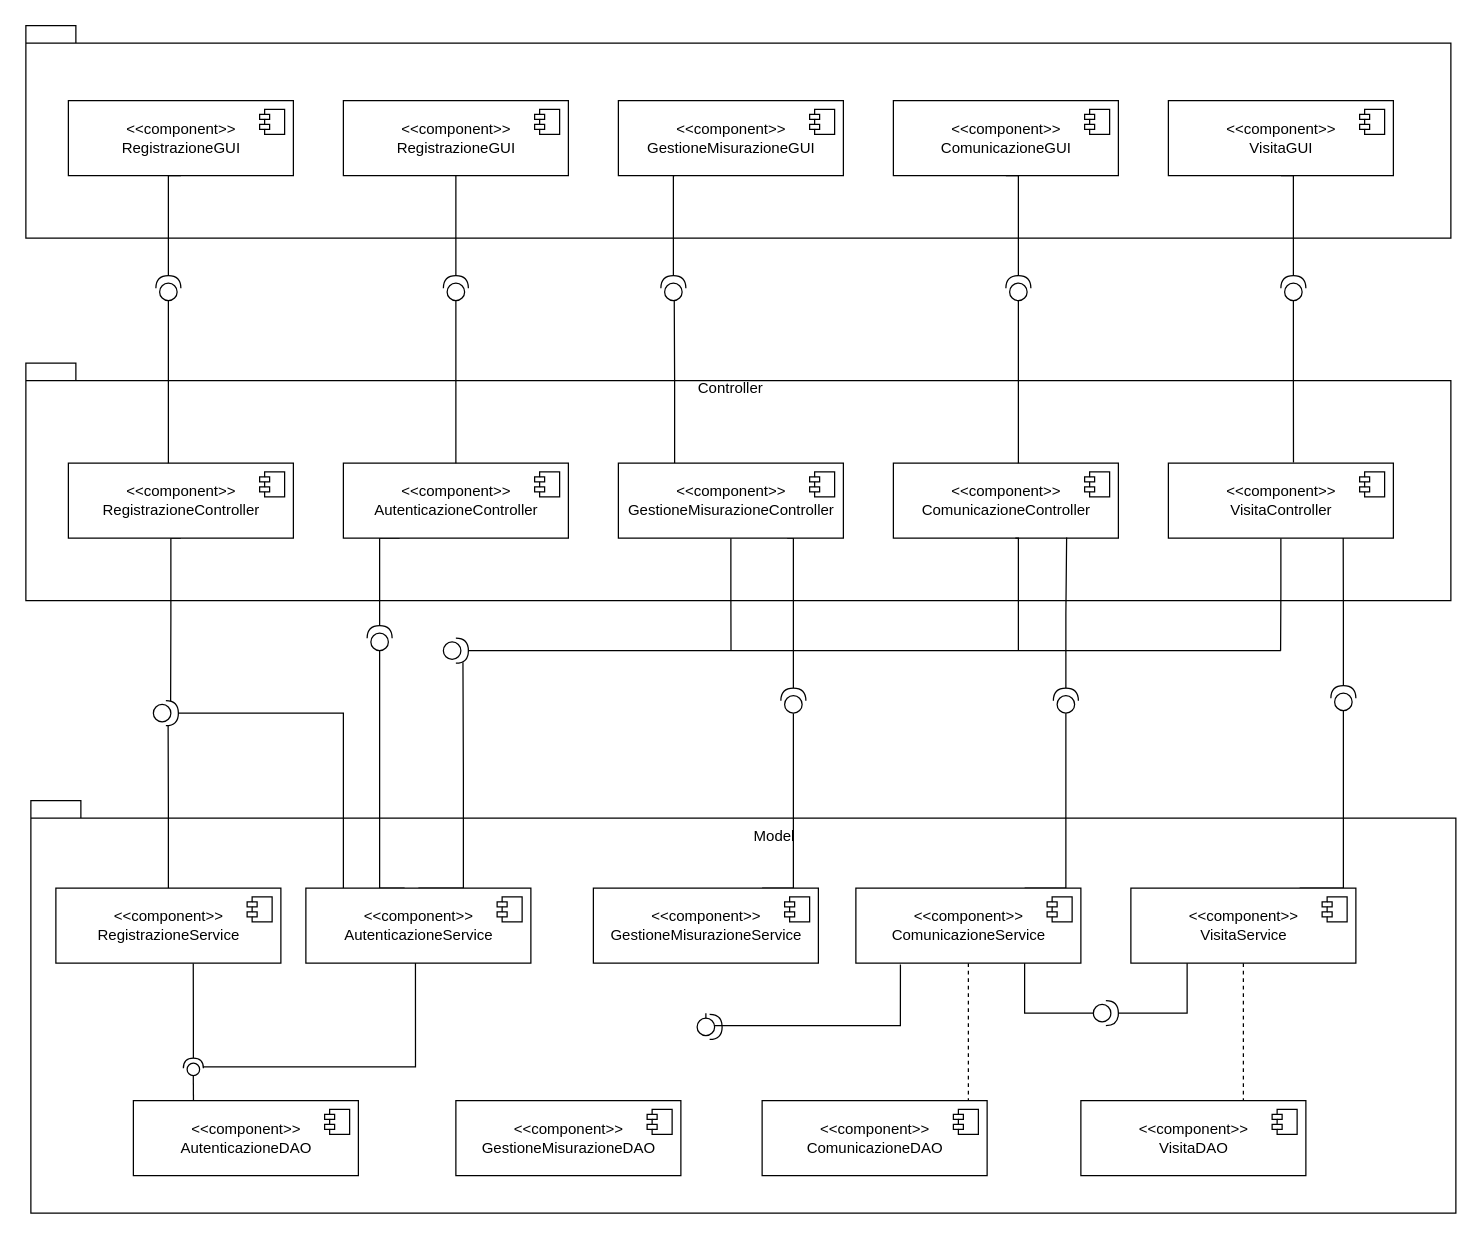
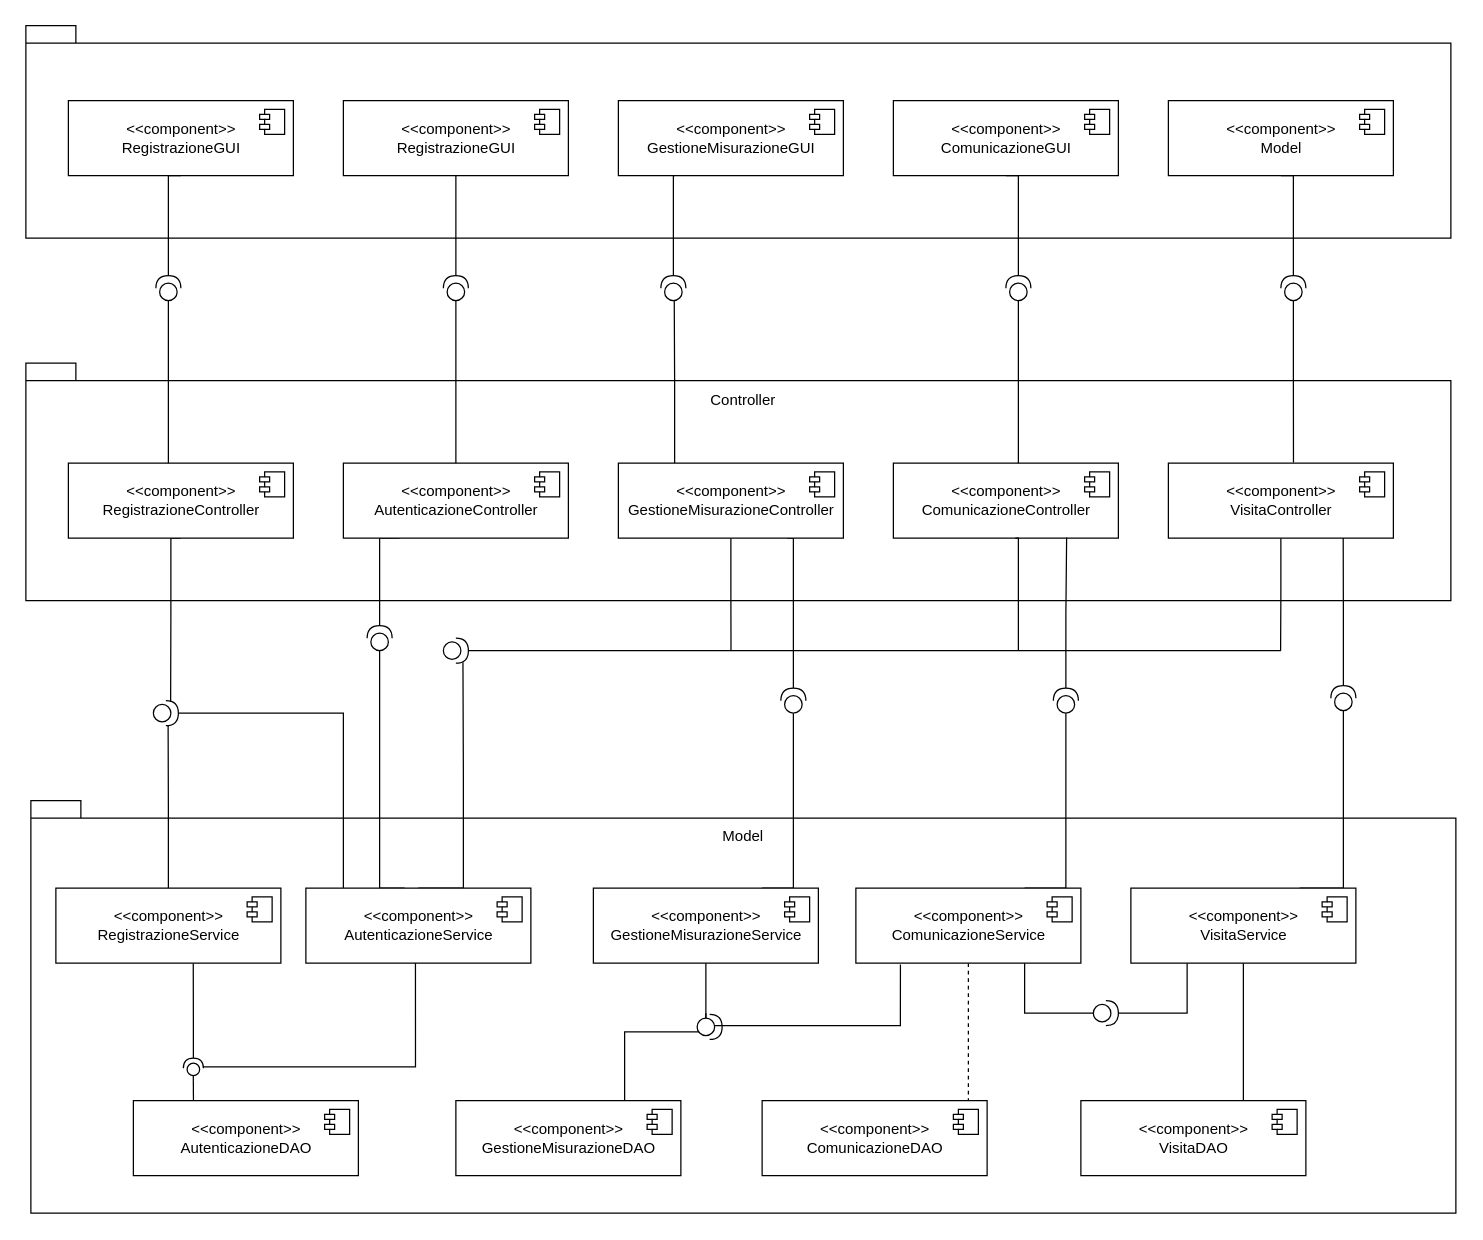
node "<<component>> VisitaGUI": label "<<component>> VisitaGUI" -> "<<component>> Model"
node "Controller": moved (731, 388) -> (743, 401)
node "Model": moved (774, 837) -> (743, 837)
edge "<<component>> VisitaService" -- "<<component>> VisitaDAO": style dashed -> solid
edge "<<component>> GestioneMisurazioneService" -- "<<component>> GestioneMisurazioneDAO": added
